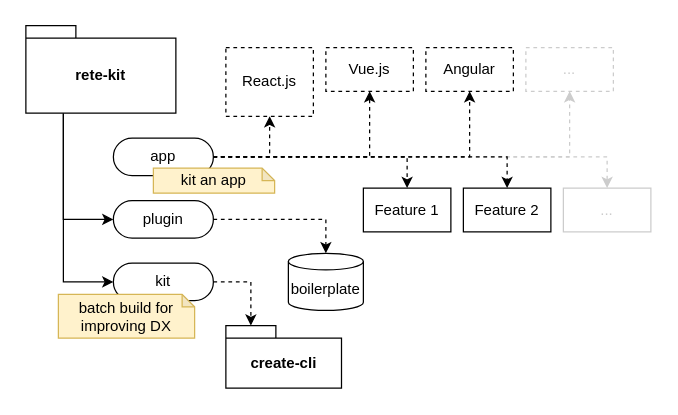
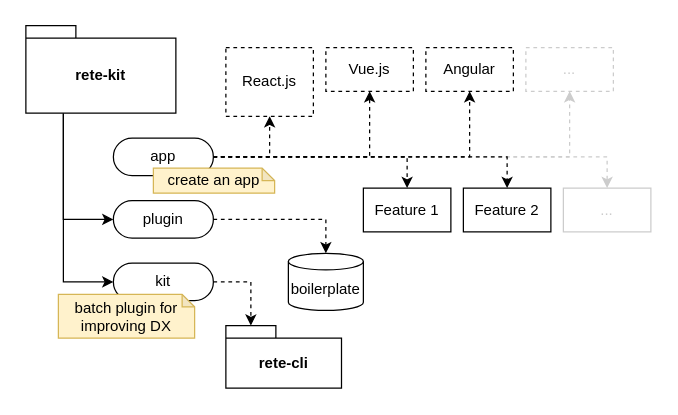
node "kit an app": label "kit an app" -> "create an app"
node "batch build for improving DX": label "batch build for improving DX" -> "batch plugin for improving DX"
node "create-cli": label "create-cli" -> "rete-cli"
